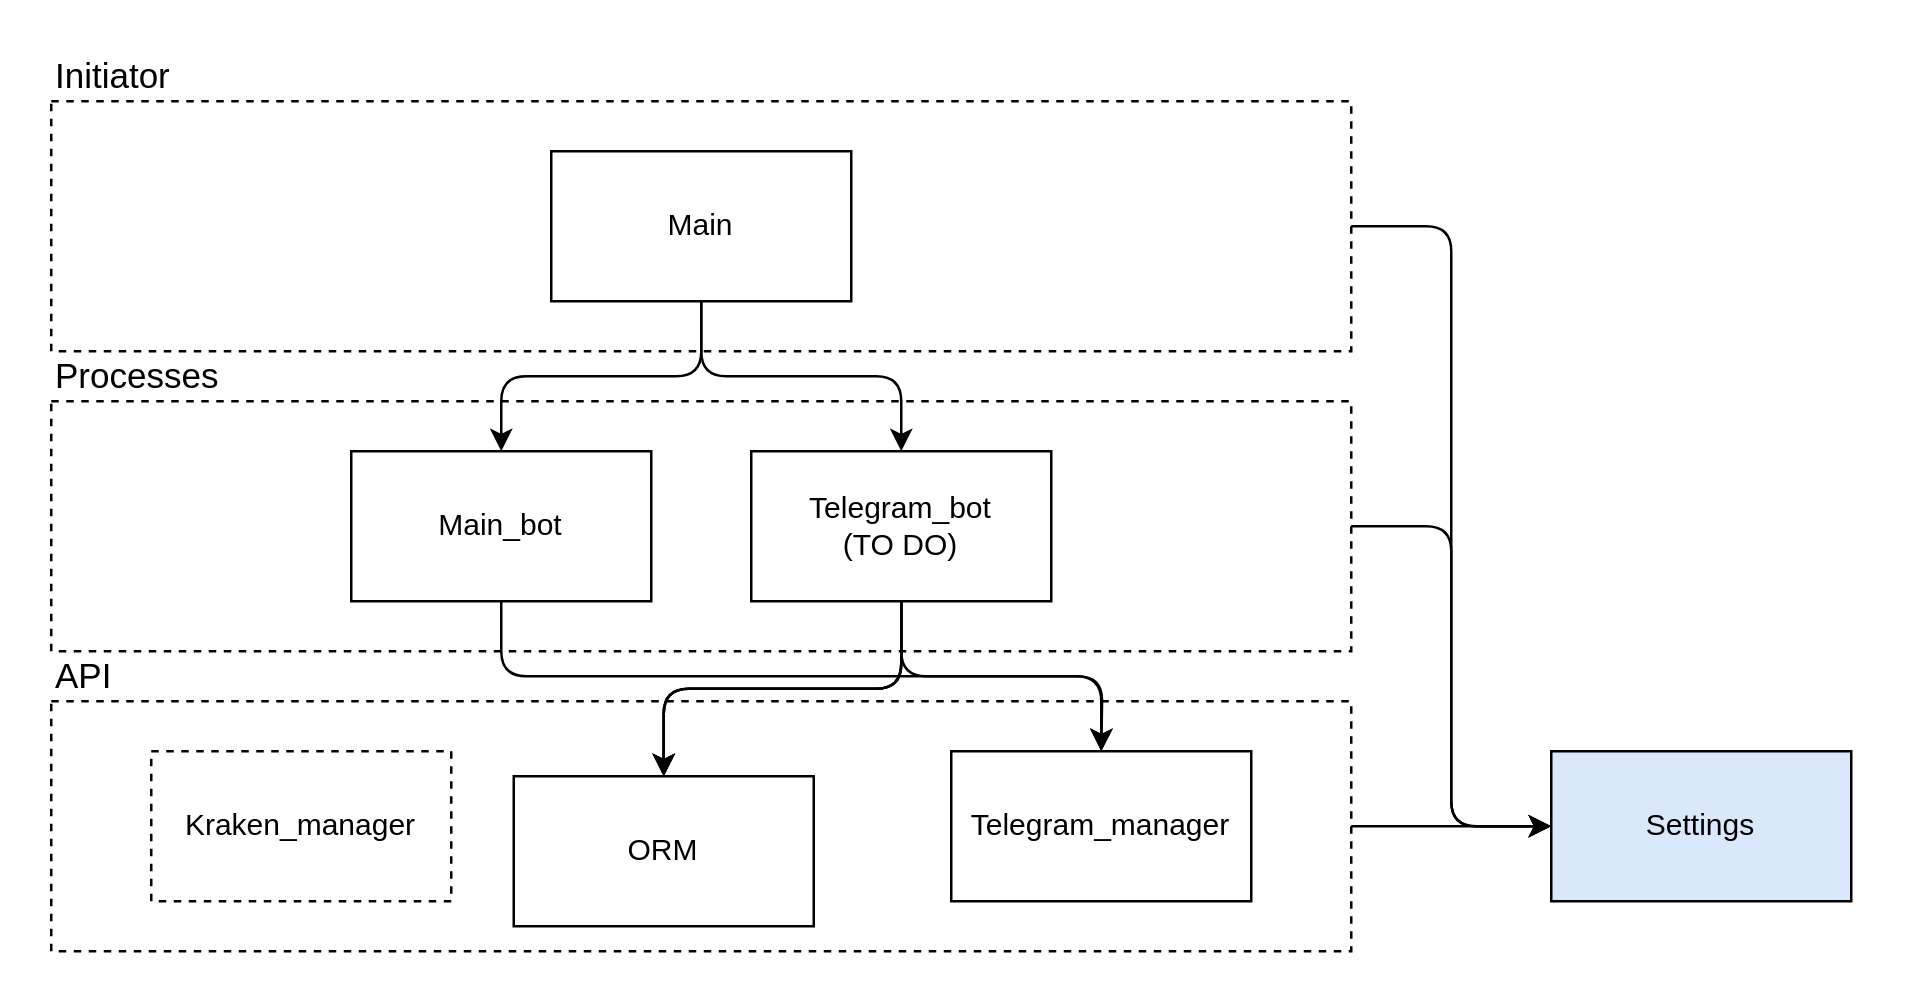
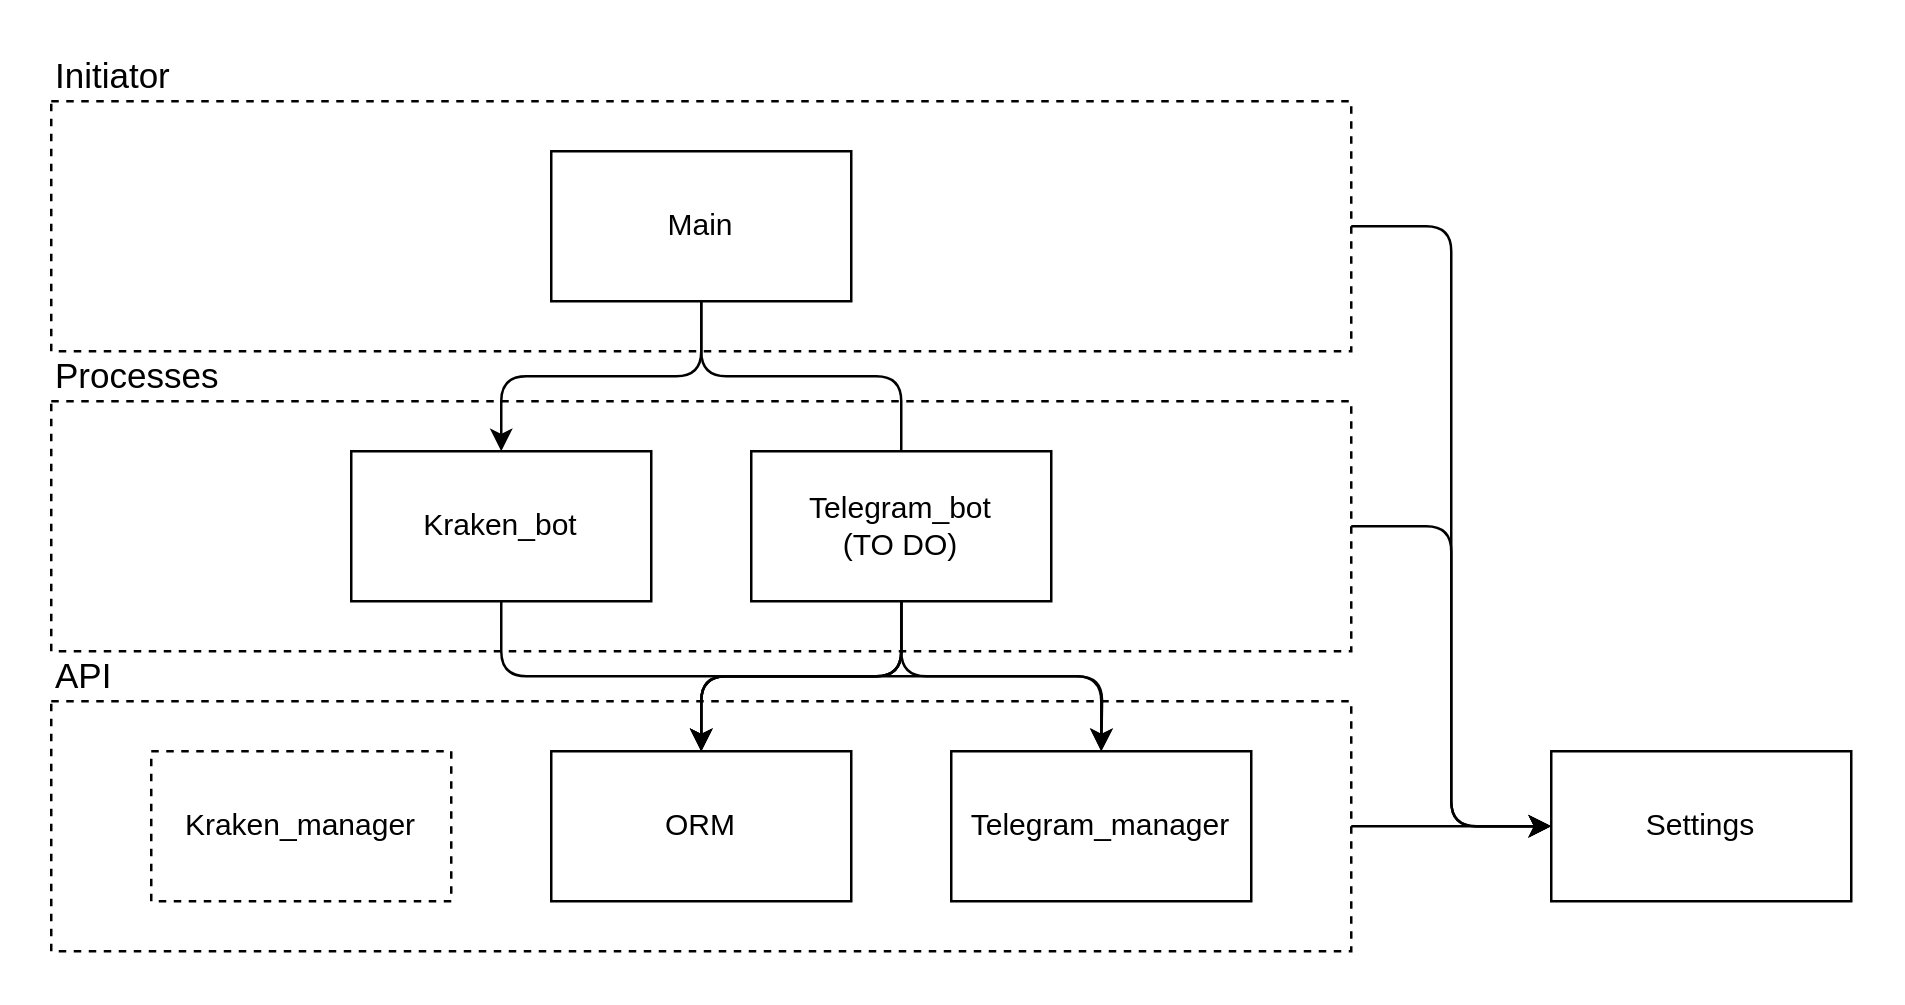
edge "Main" -> "Telegram_bot (TO DO)": arrowhead classic -> none
node "Main_bot": label "Main_bot" -> "Kraken_bot"
node "Settings": fillcolor #dae8fc -> #ffffff
node "ORM": moved (664, 851) -> (701, 826)
